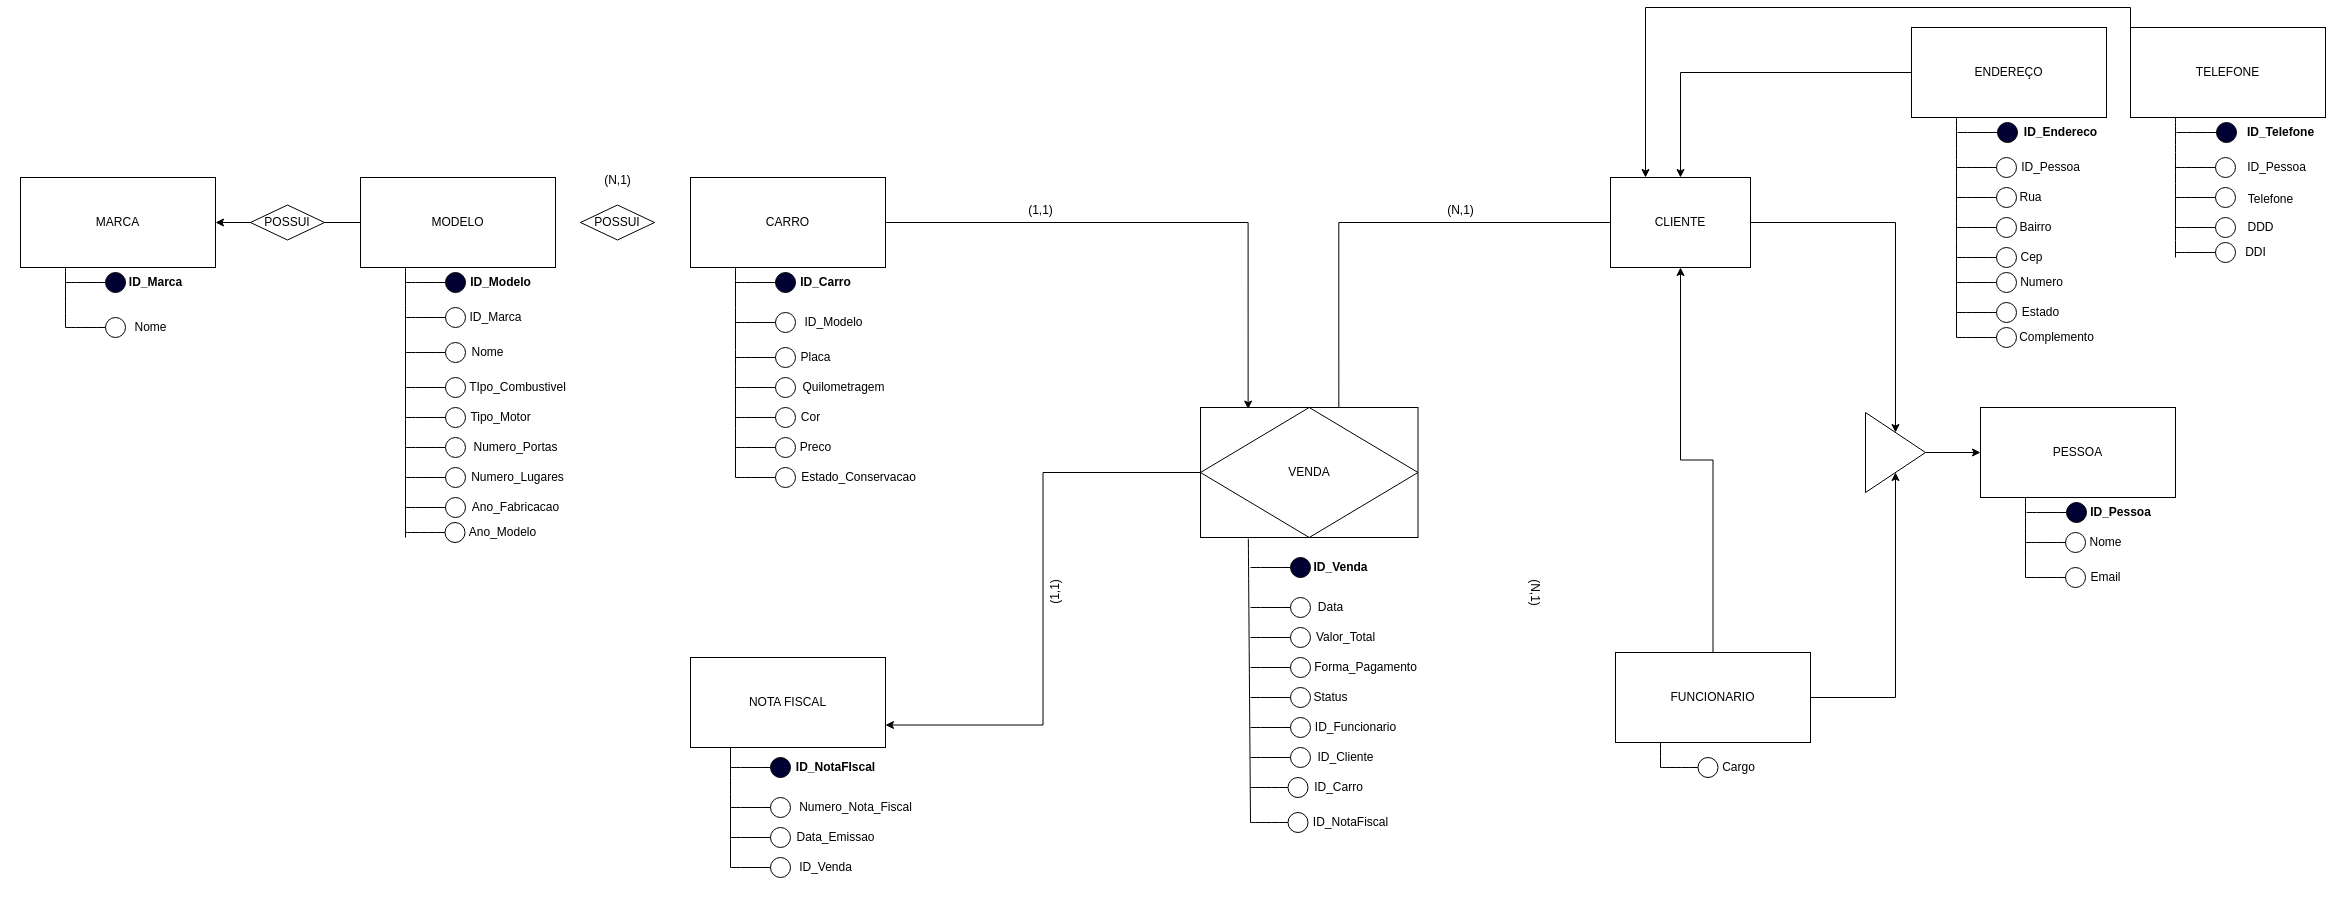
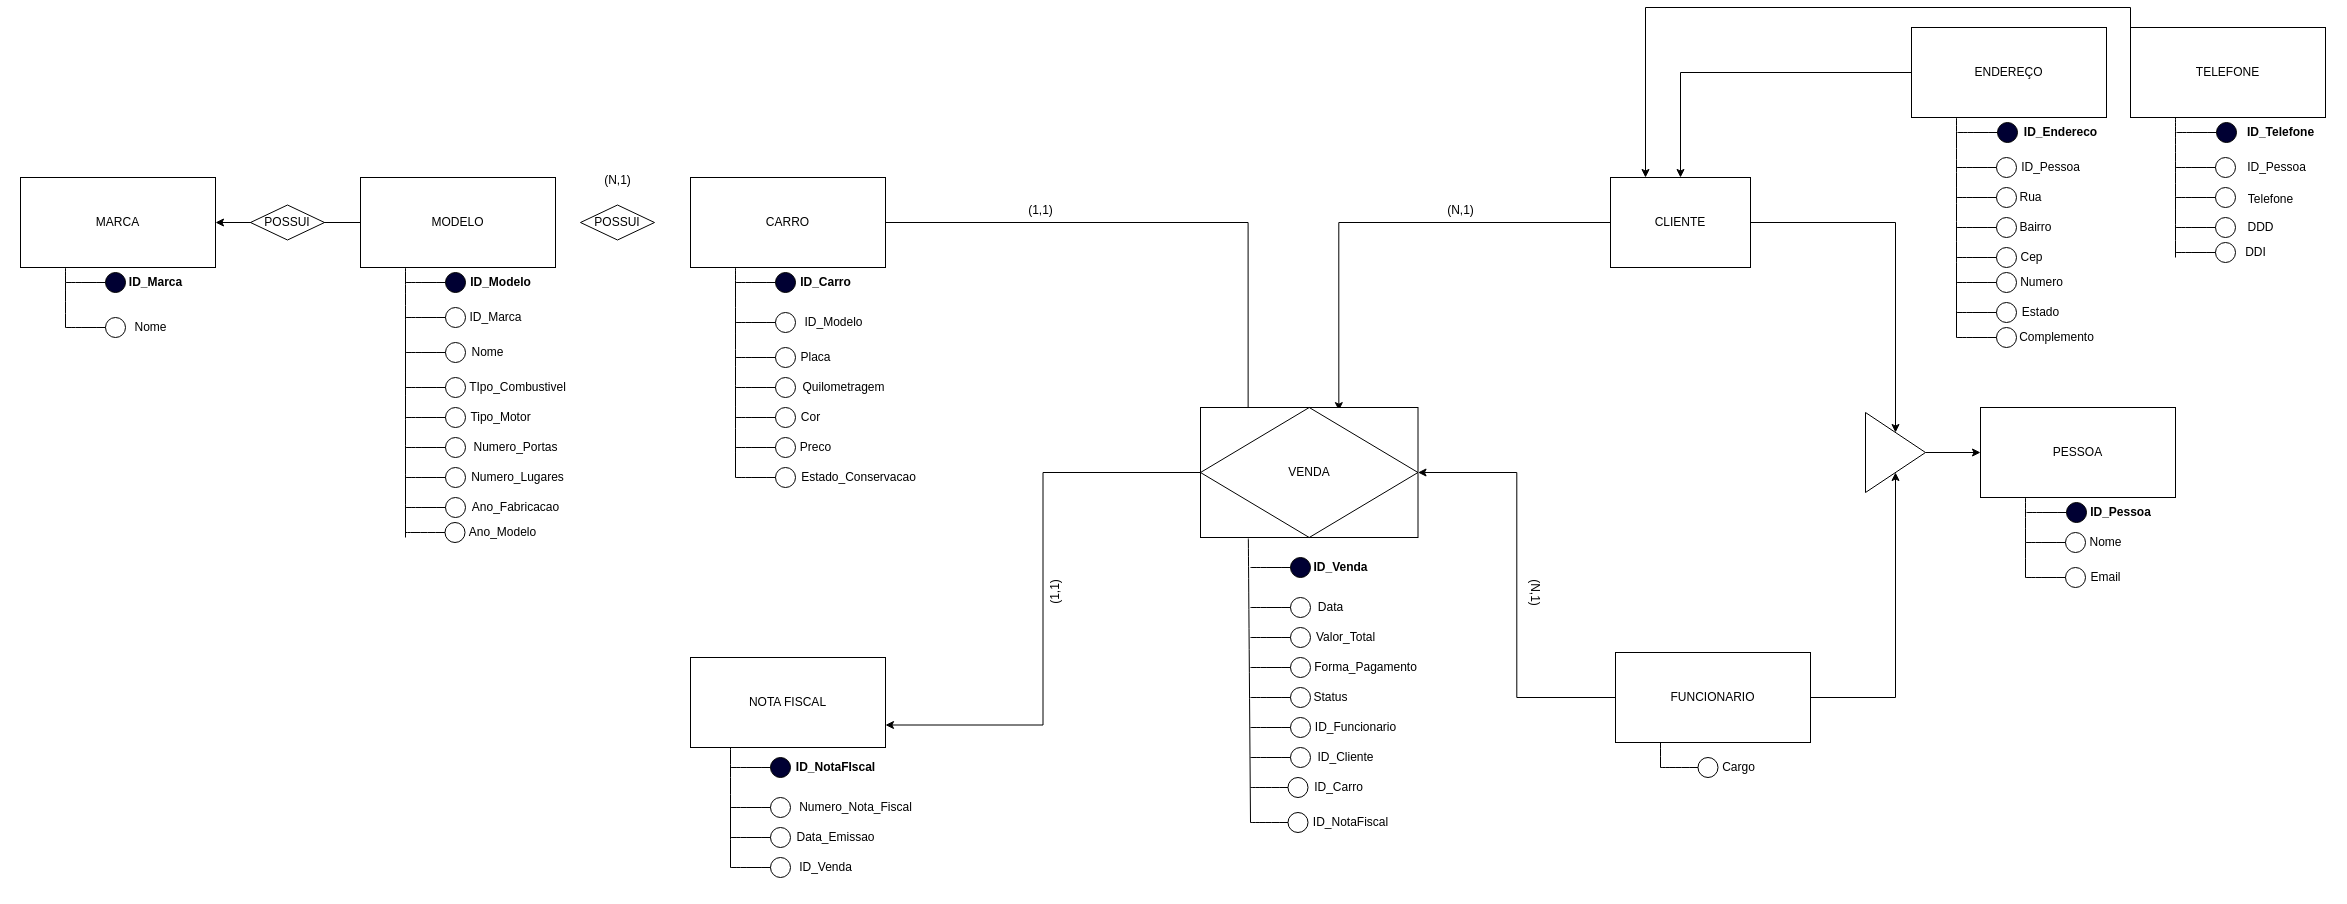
edge "CARRO" -> "VENDA": arrowhead classic -> none
edge "CLIENTE" -- "VENDA": arrowhead none -> classic
edge "FUNCIONARIO" -> "CLIENTE": now "FUNCIONARIO" -> "VENDA"
